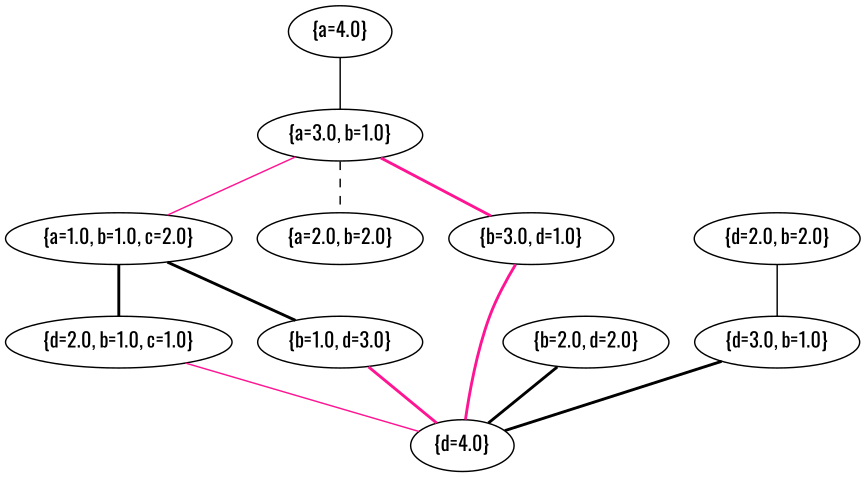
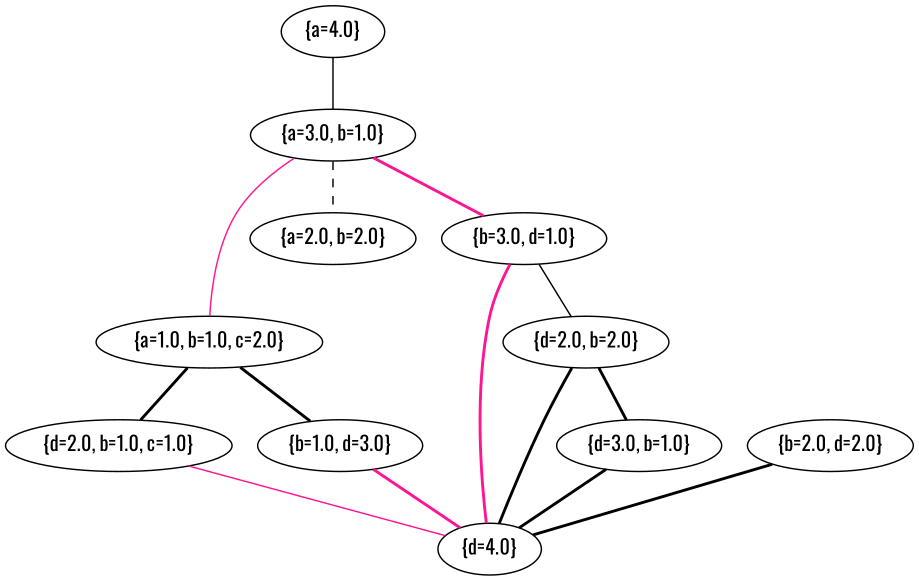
edge "{b=3.0, d=1.0}" -- "{d=2.0, b=2.0}": added
edge "{d=2.0, b=2.0}" -- "{d=3.0, b=1.0}": style solid -> bold
edge "{d=2.0, b=2.0}" -- "{d=4.0}": added
